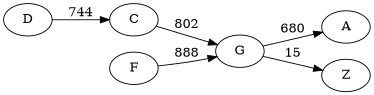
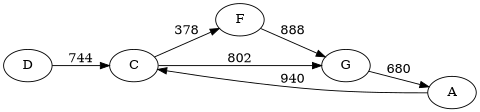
edge "C" -> "F": added, label "378"
node "Z": removed
edge "A" -> "C": added, label "940"
